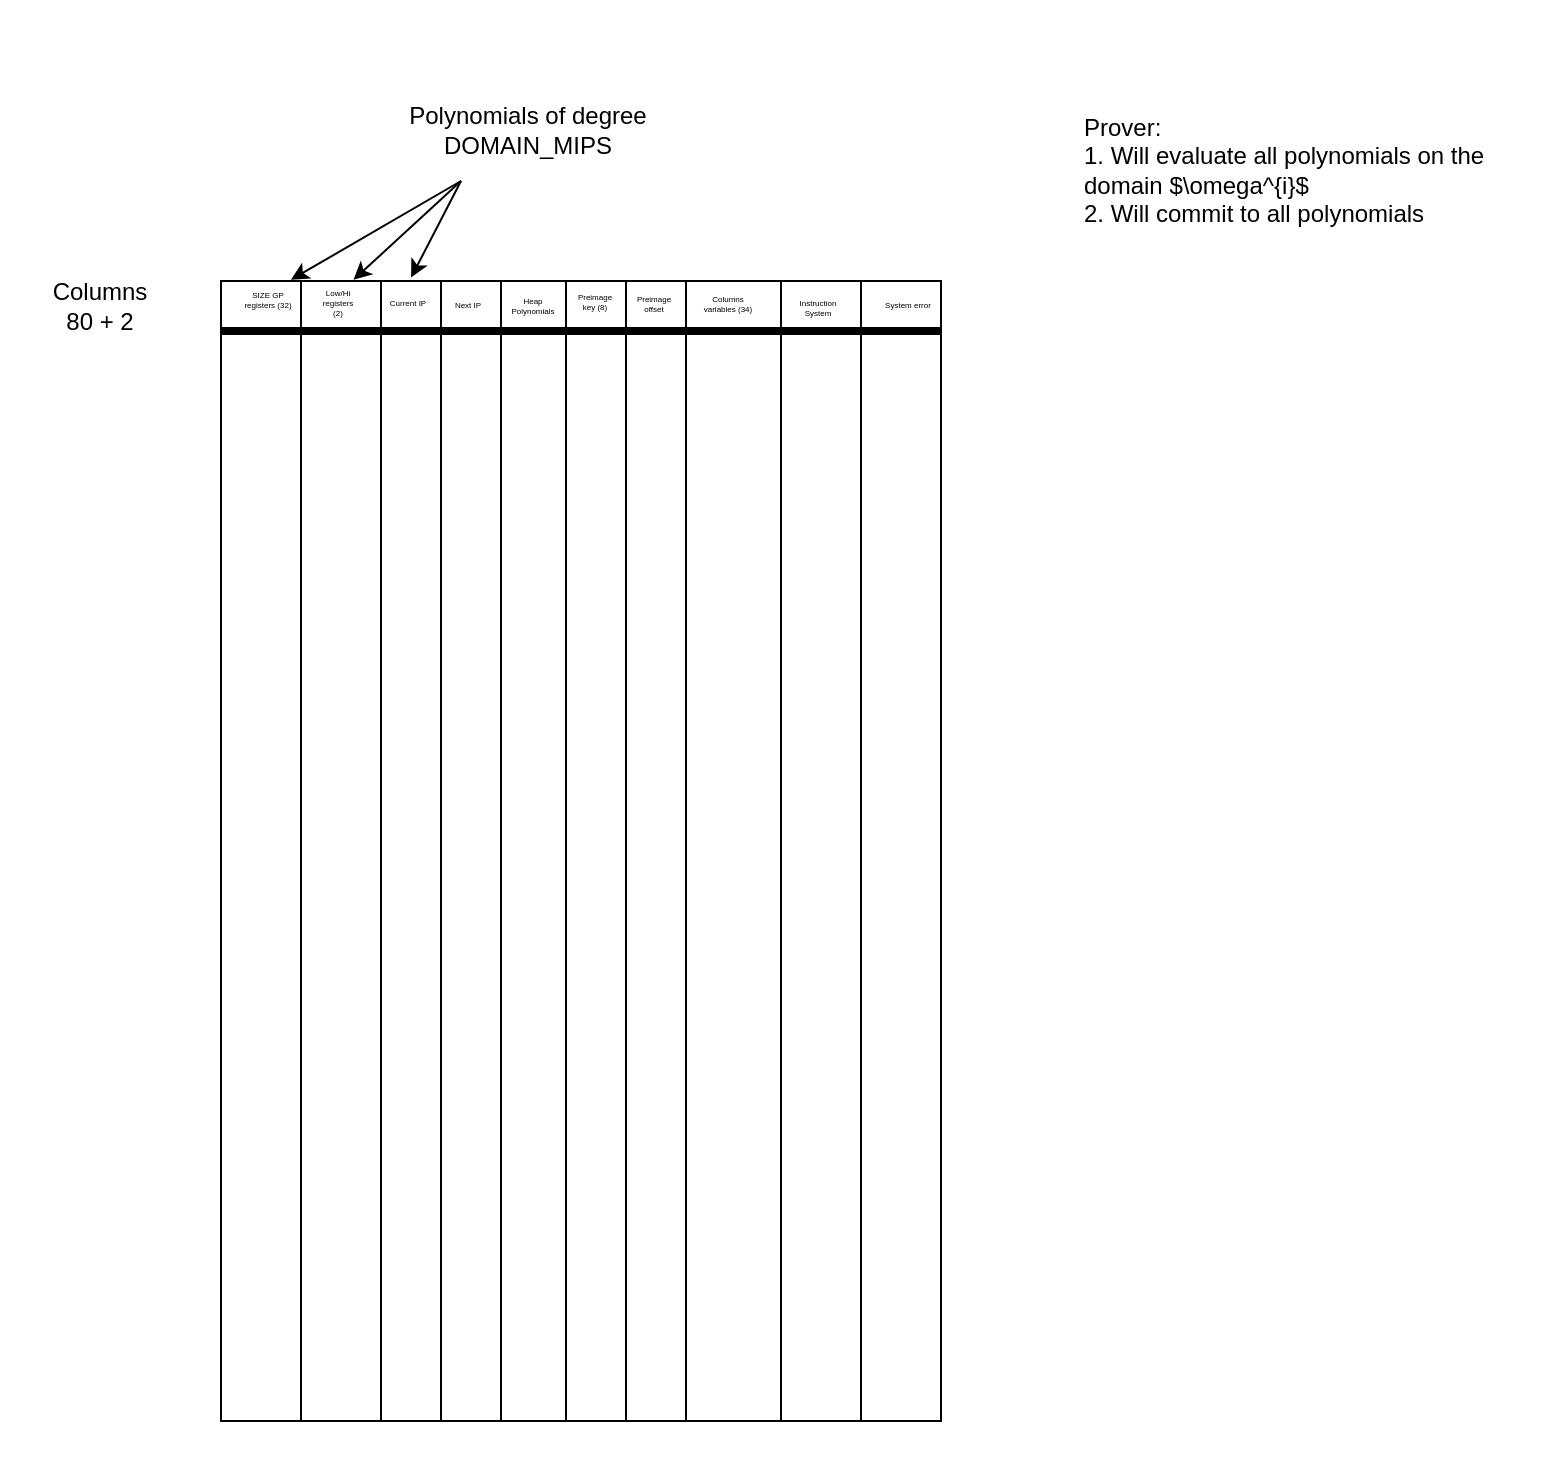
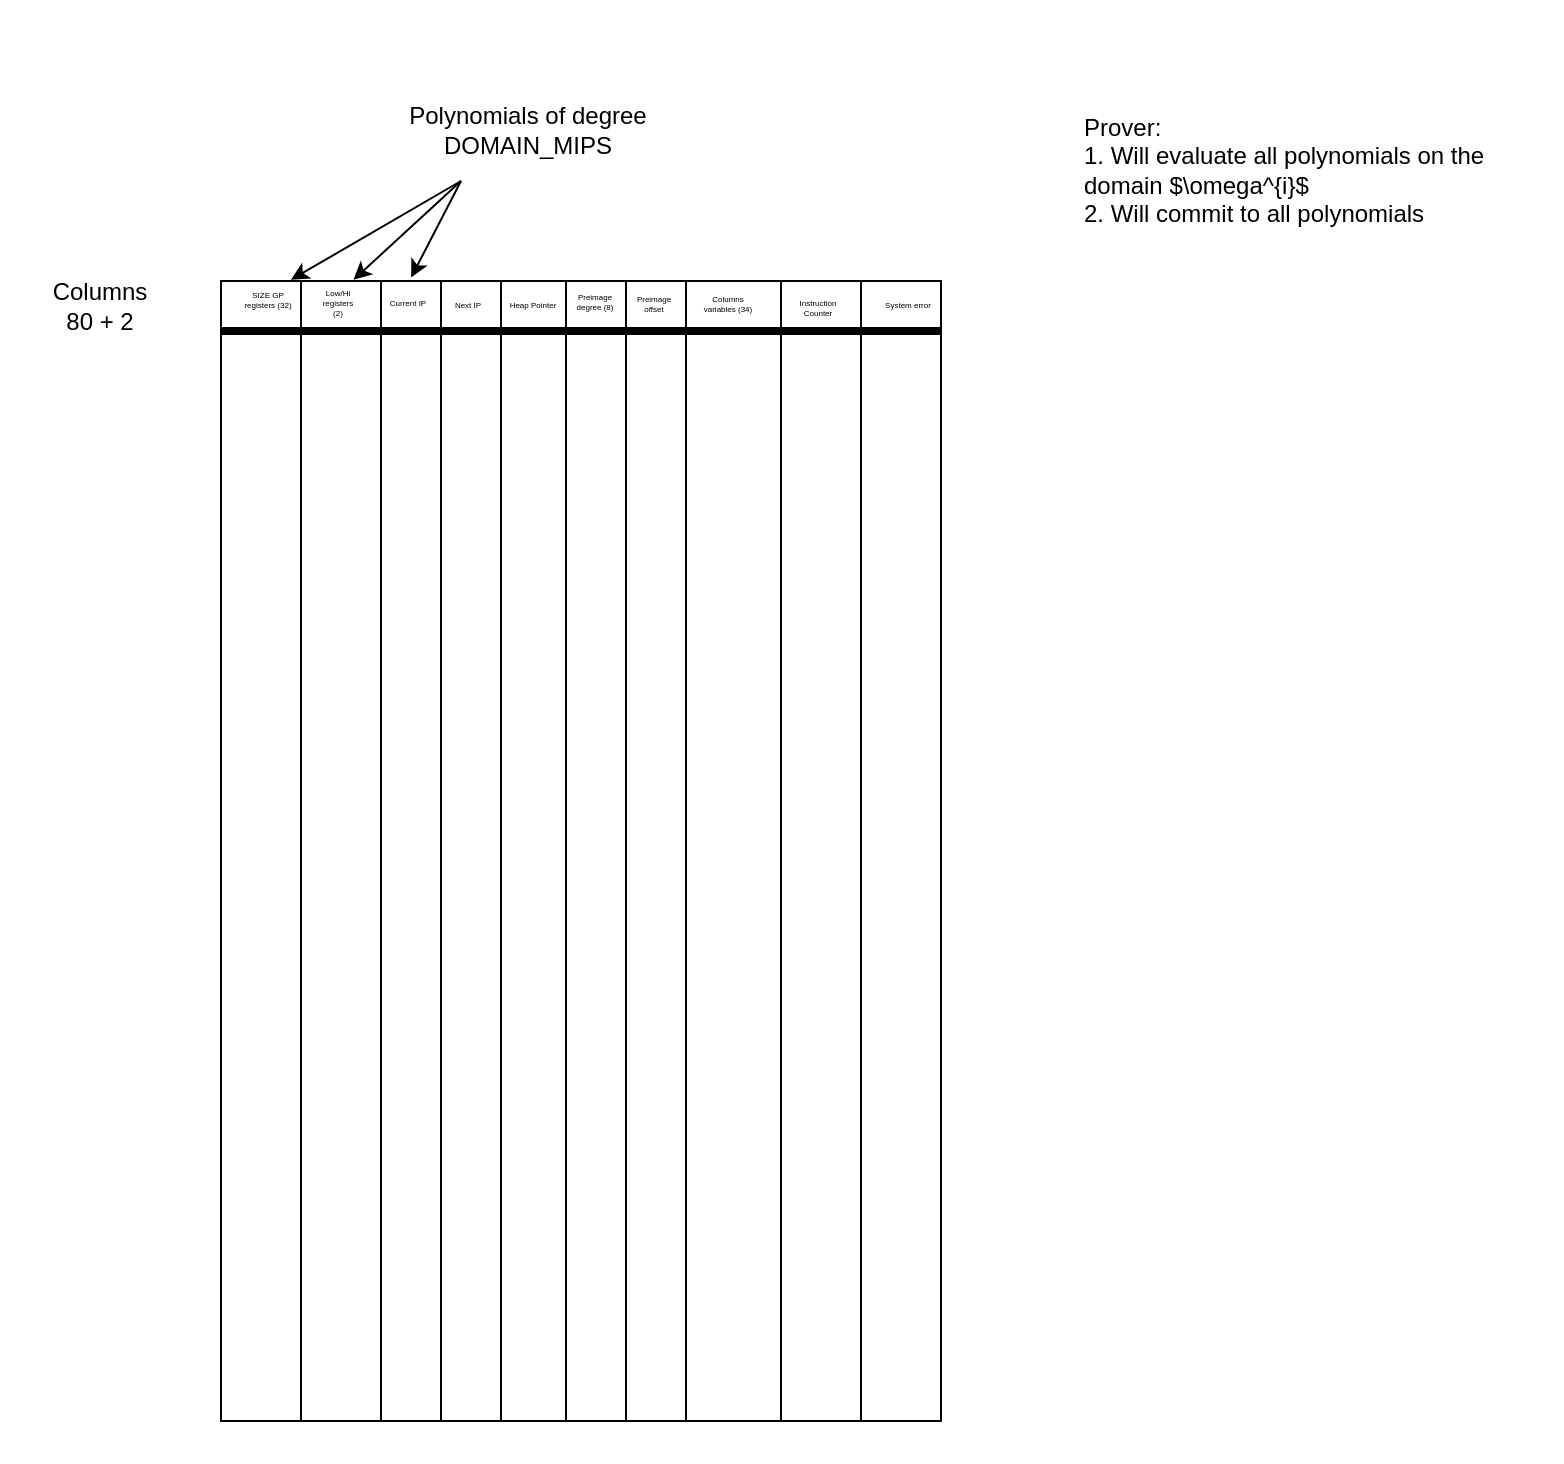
node "Preimage key (8)": label "Preimage key (8)" -> "Preimage degree (8)"
node "Heap Polynomials": label "Heap Polynomials" -> "Heap Pointer"
node "Instruction System": label "Instruction System" -> "Instruction Counter"
